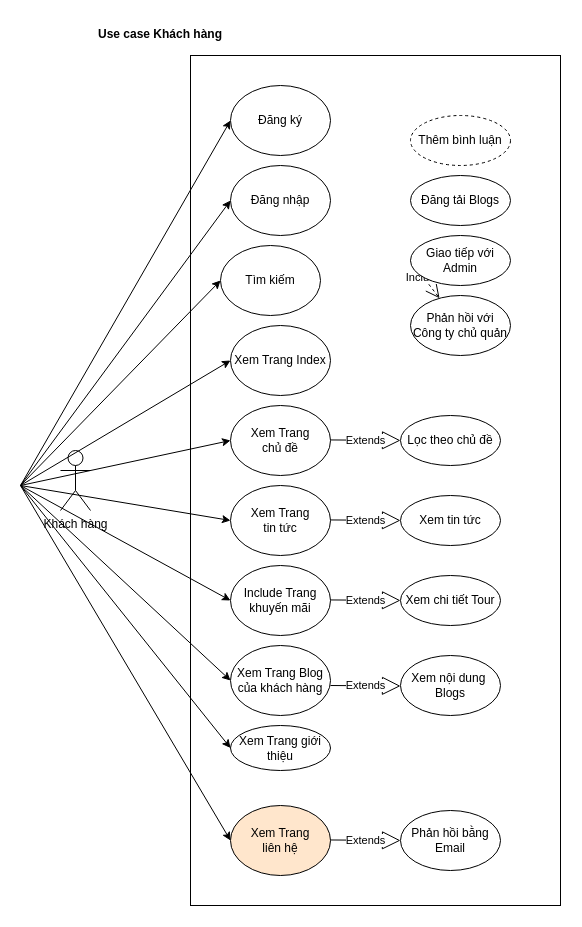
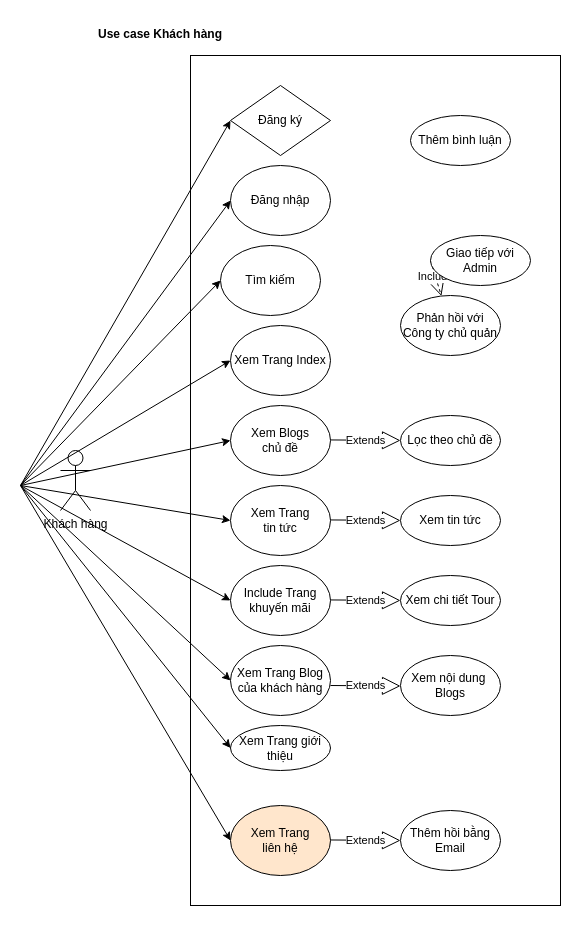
node "Đăng ký": shape ellipse -> diamond
node "Thêm bình luận": style dashed -> solid
node "Đăng tải Blogs": removed
node "Giao tiếp với Admin": moved (461, 261) -> (481, 261)
node "Phản hồi với Công ty chủ quản": moved (461, 326) -> (451, 326)
node "Xem Trang chủ đề": label "Xem Trang chủ đề" -> "Xem Blogs chủ đề"
node "Phản hồi bằng Email": label "Phản hồi bằng Email" -> "Thêm hồi bằng Email"
